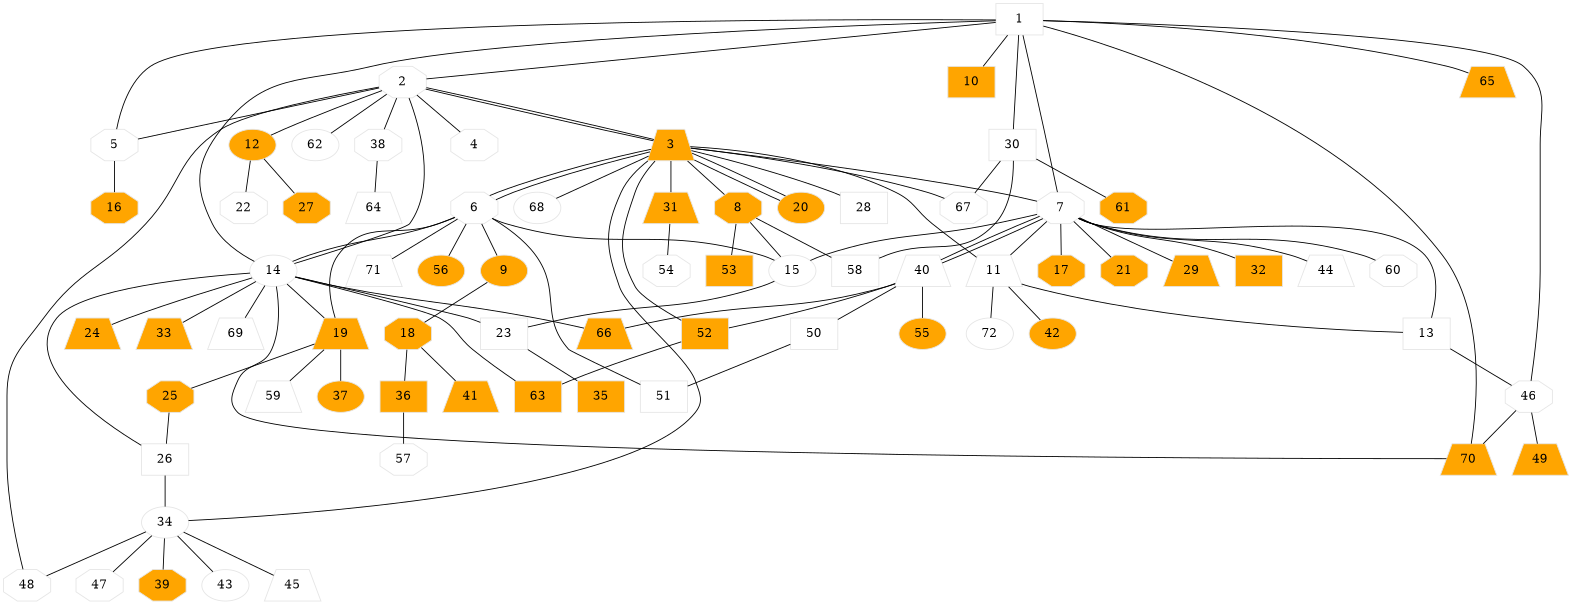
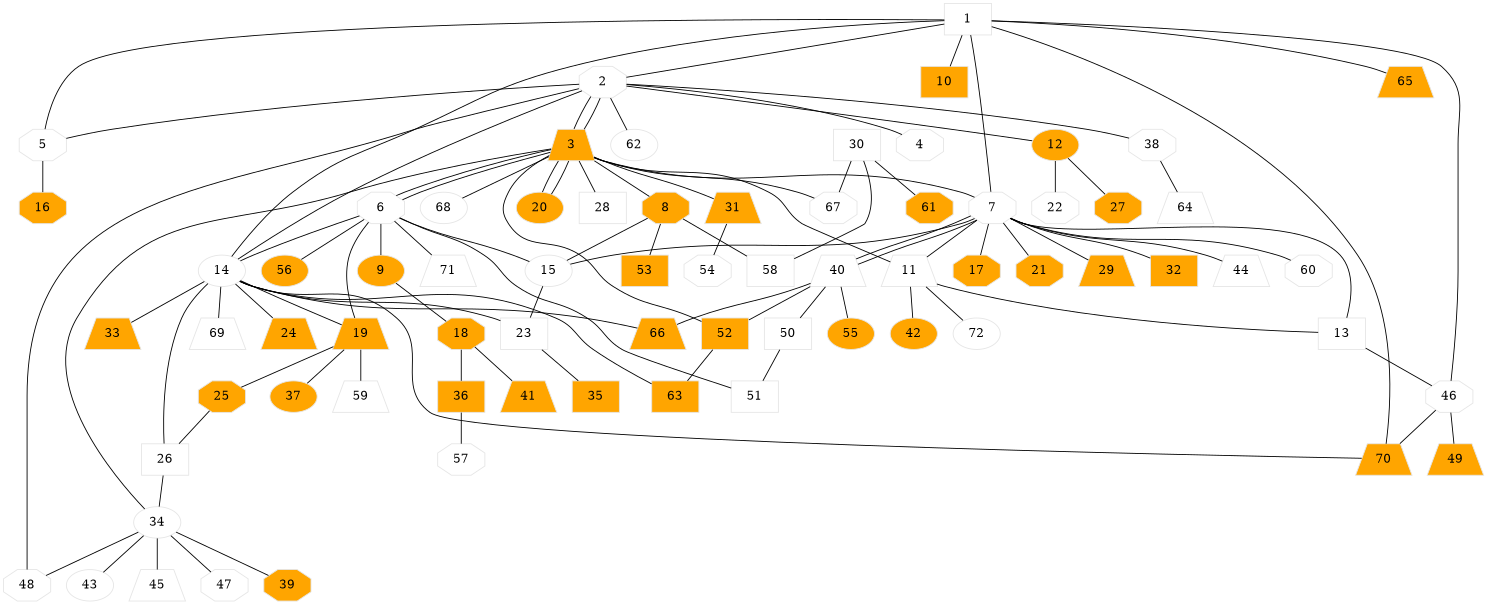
edge "1" -- "30": removed
